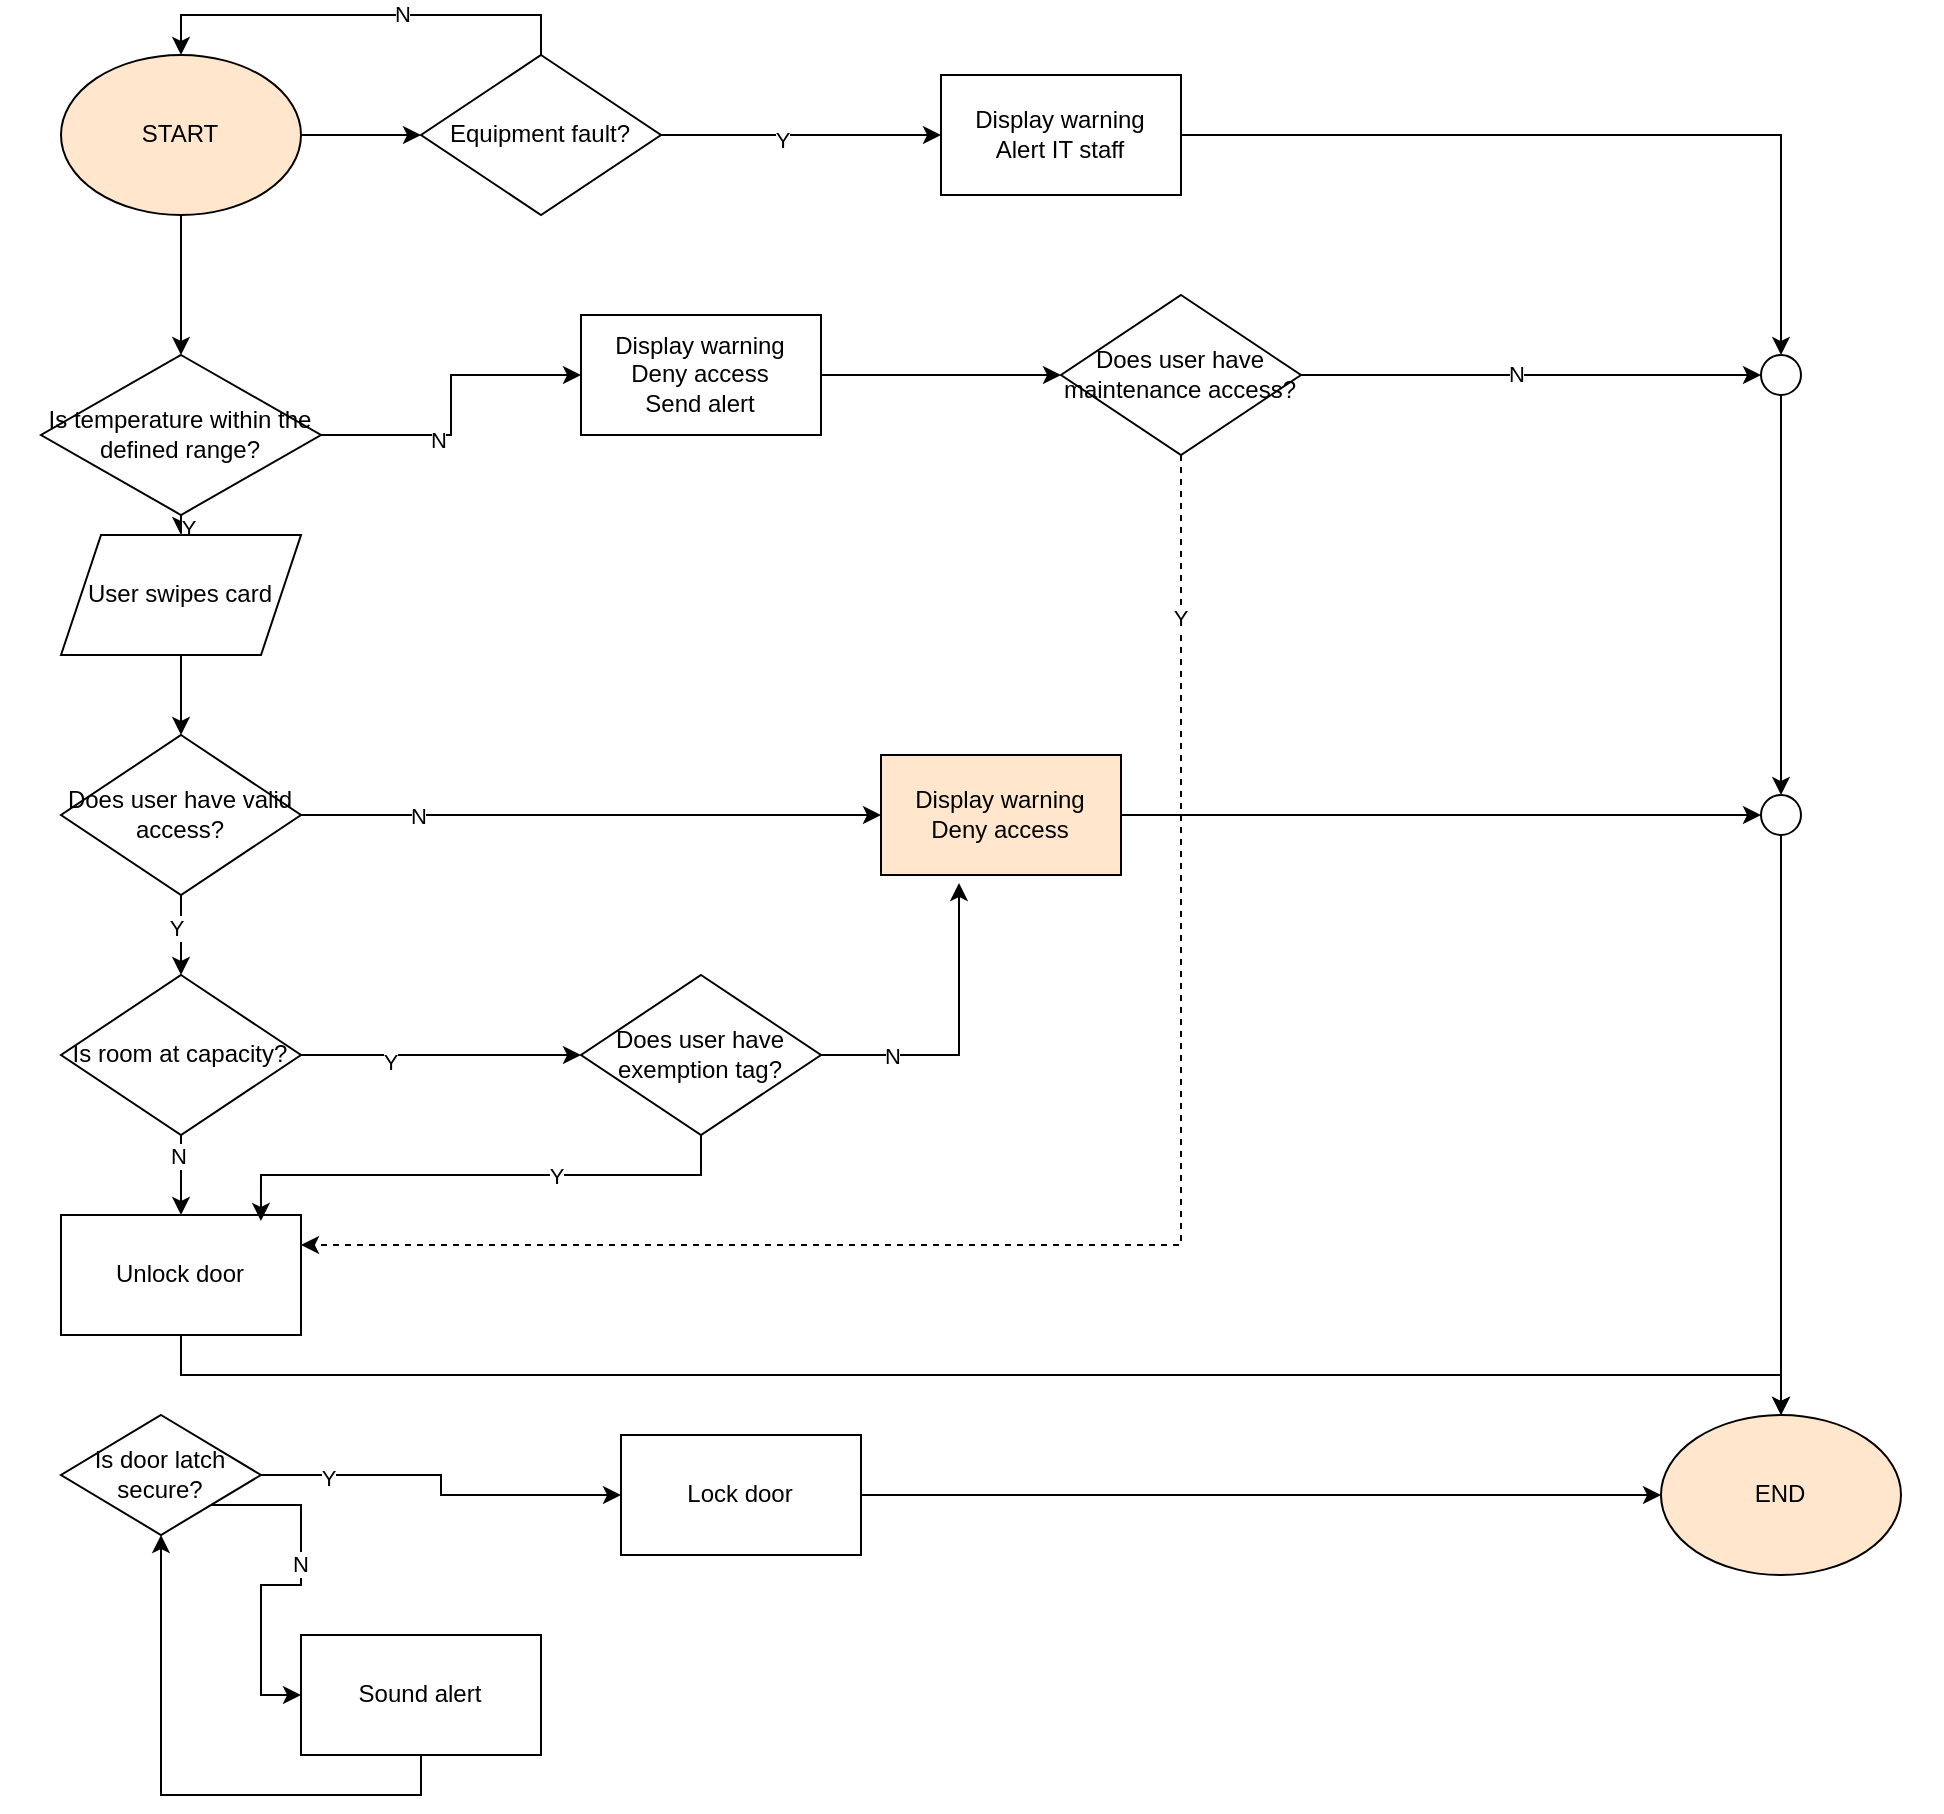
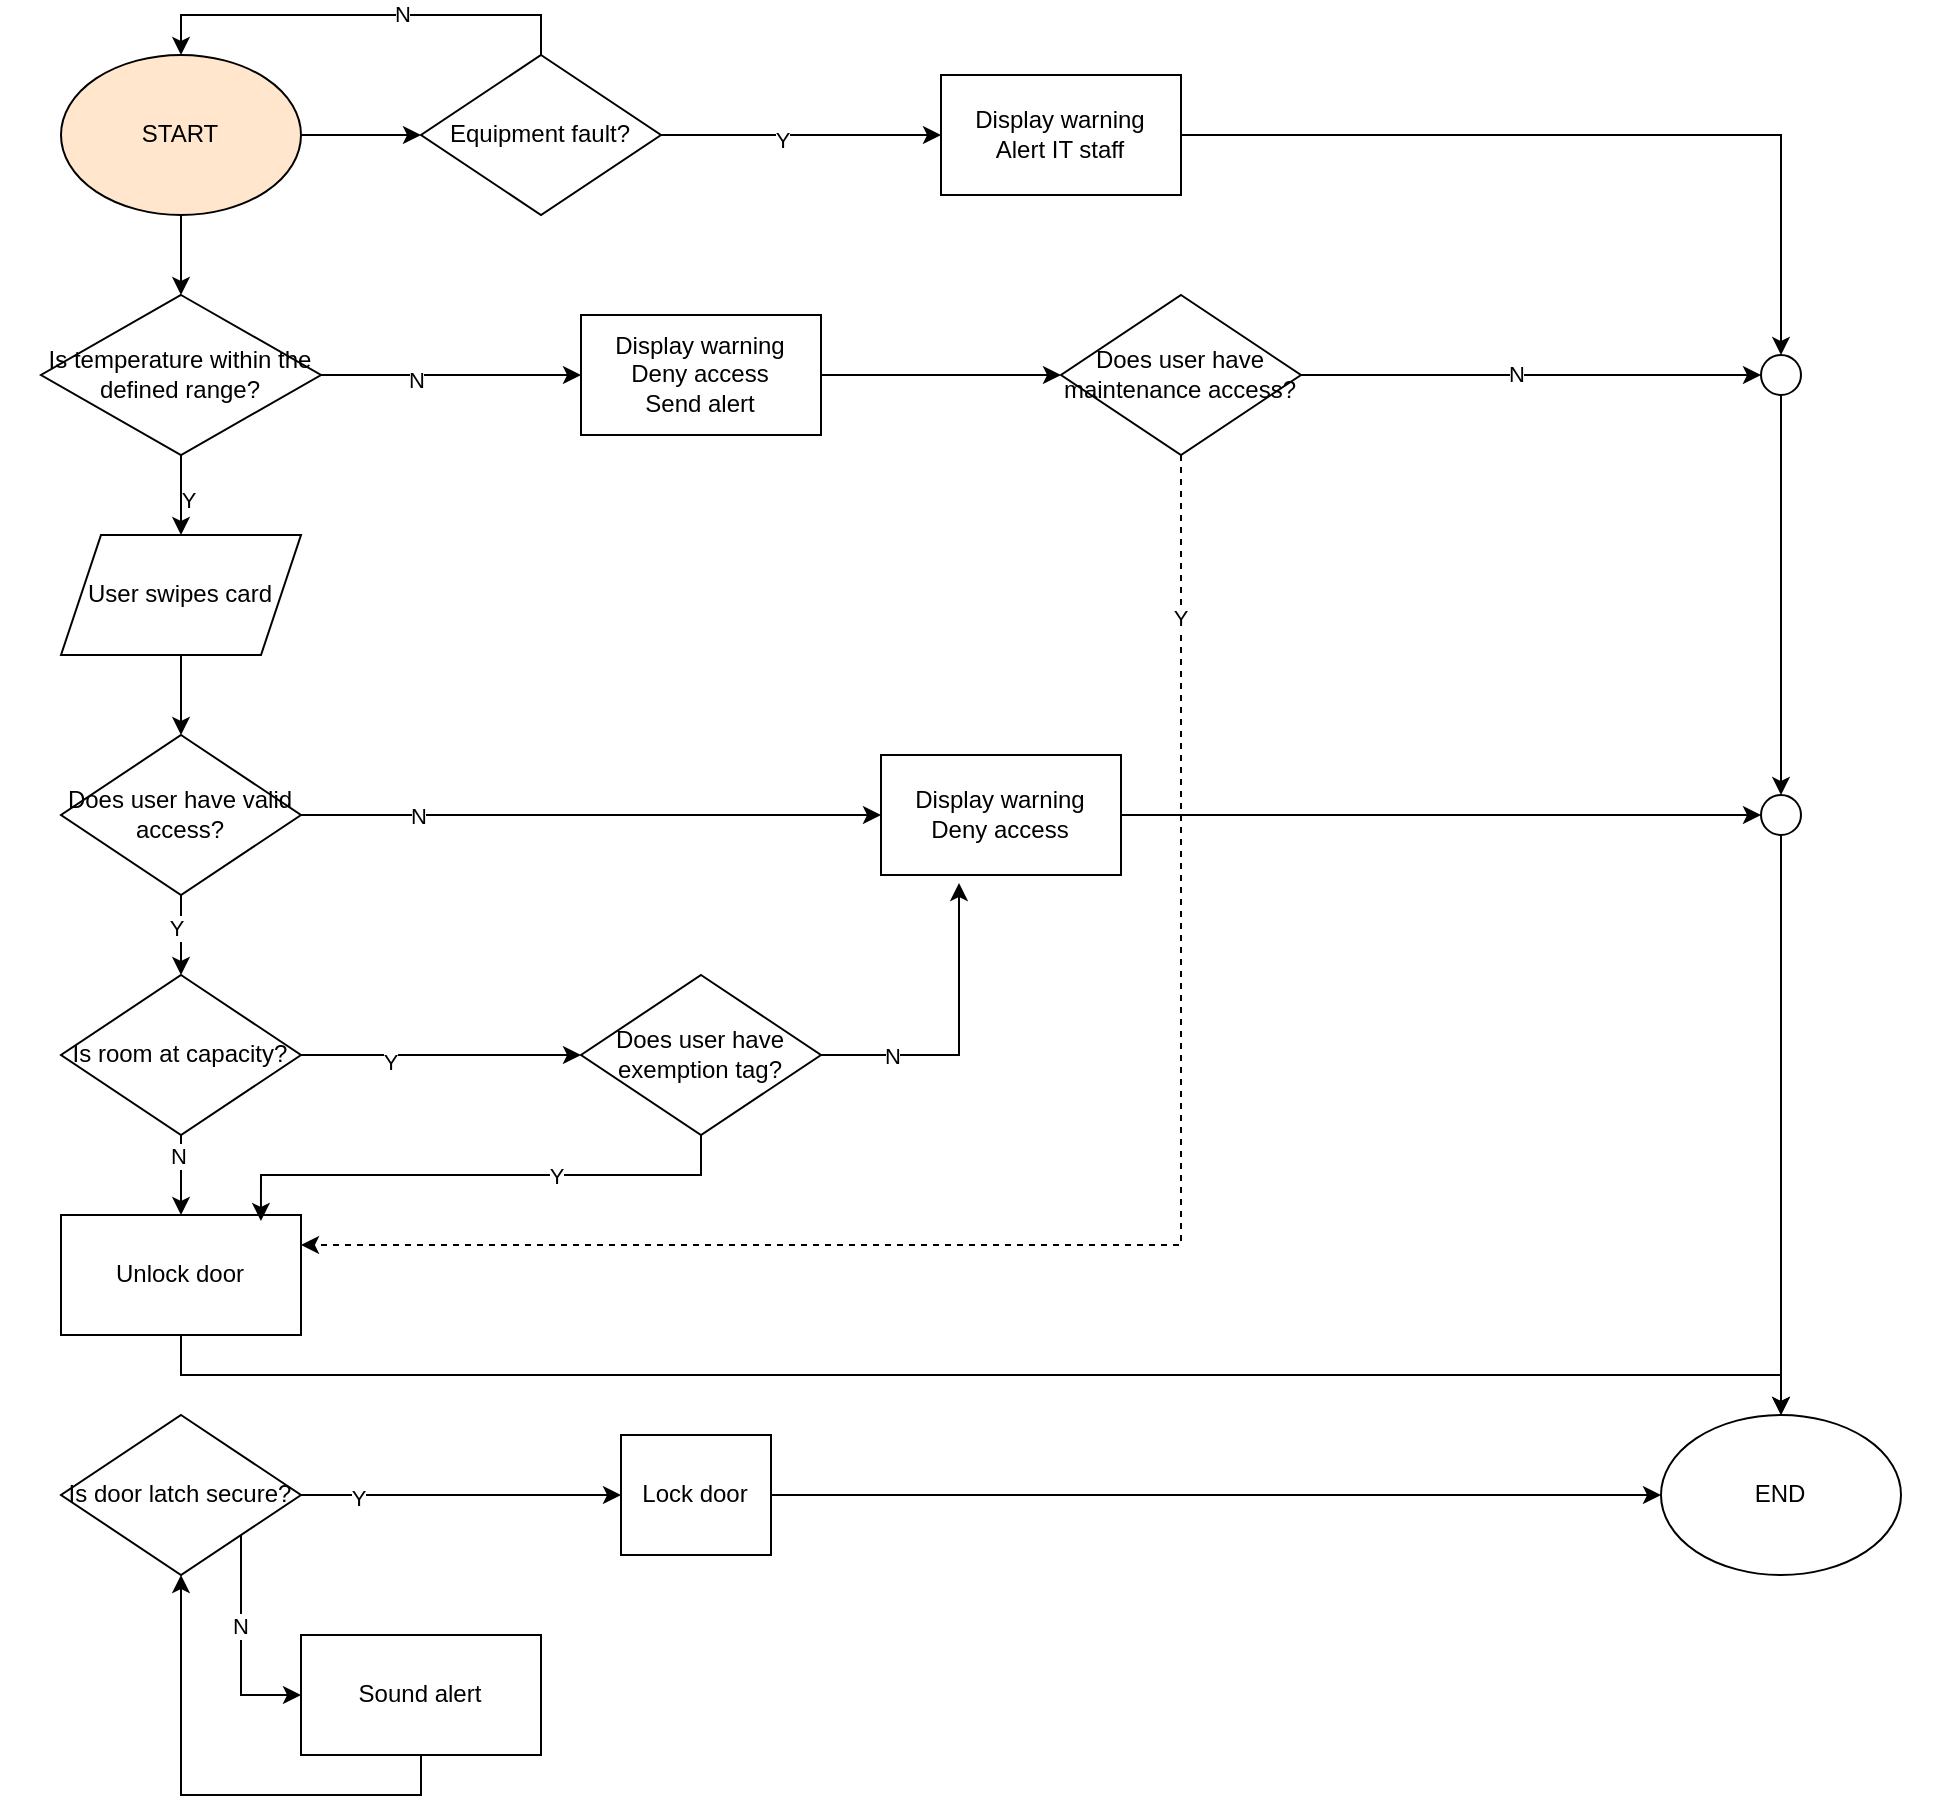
node "Is temperature within the defined range?": moved (181, 435) -> (181, 375)
node "Display warning Deny access": fillcolor #ffe6cc -> #ffffff
node "Is door latch secure?": size 200x120 -> 240x160
node "Lock door": size 240x120 -> 150x120
node "END": fillcolor #ffe6cc -> #ffffff
